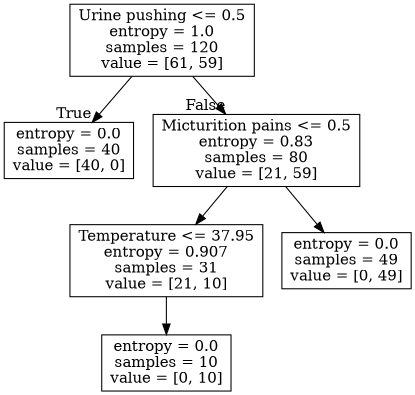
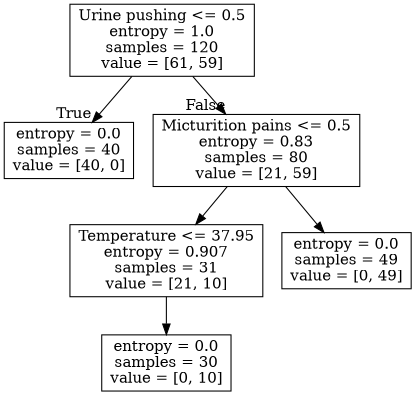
node "entropy = 0.0 samples = 10 value = [0, 10]": label "entropy = 0.0 samples = 10 value = [0, 10]" -> "entropy = 0.0 samples = 30 value = [0, 10]"
